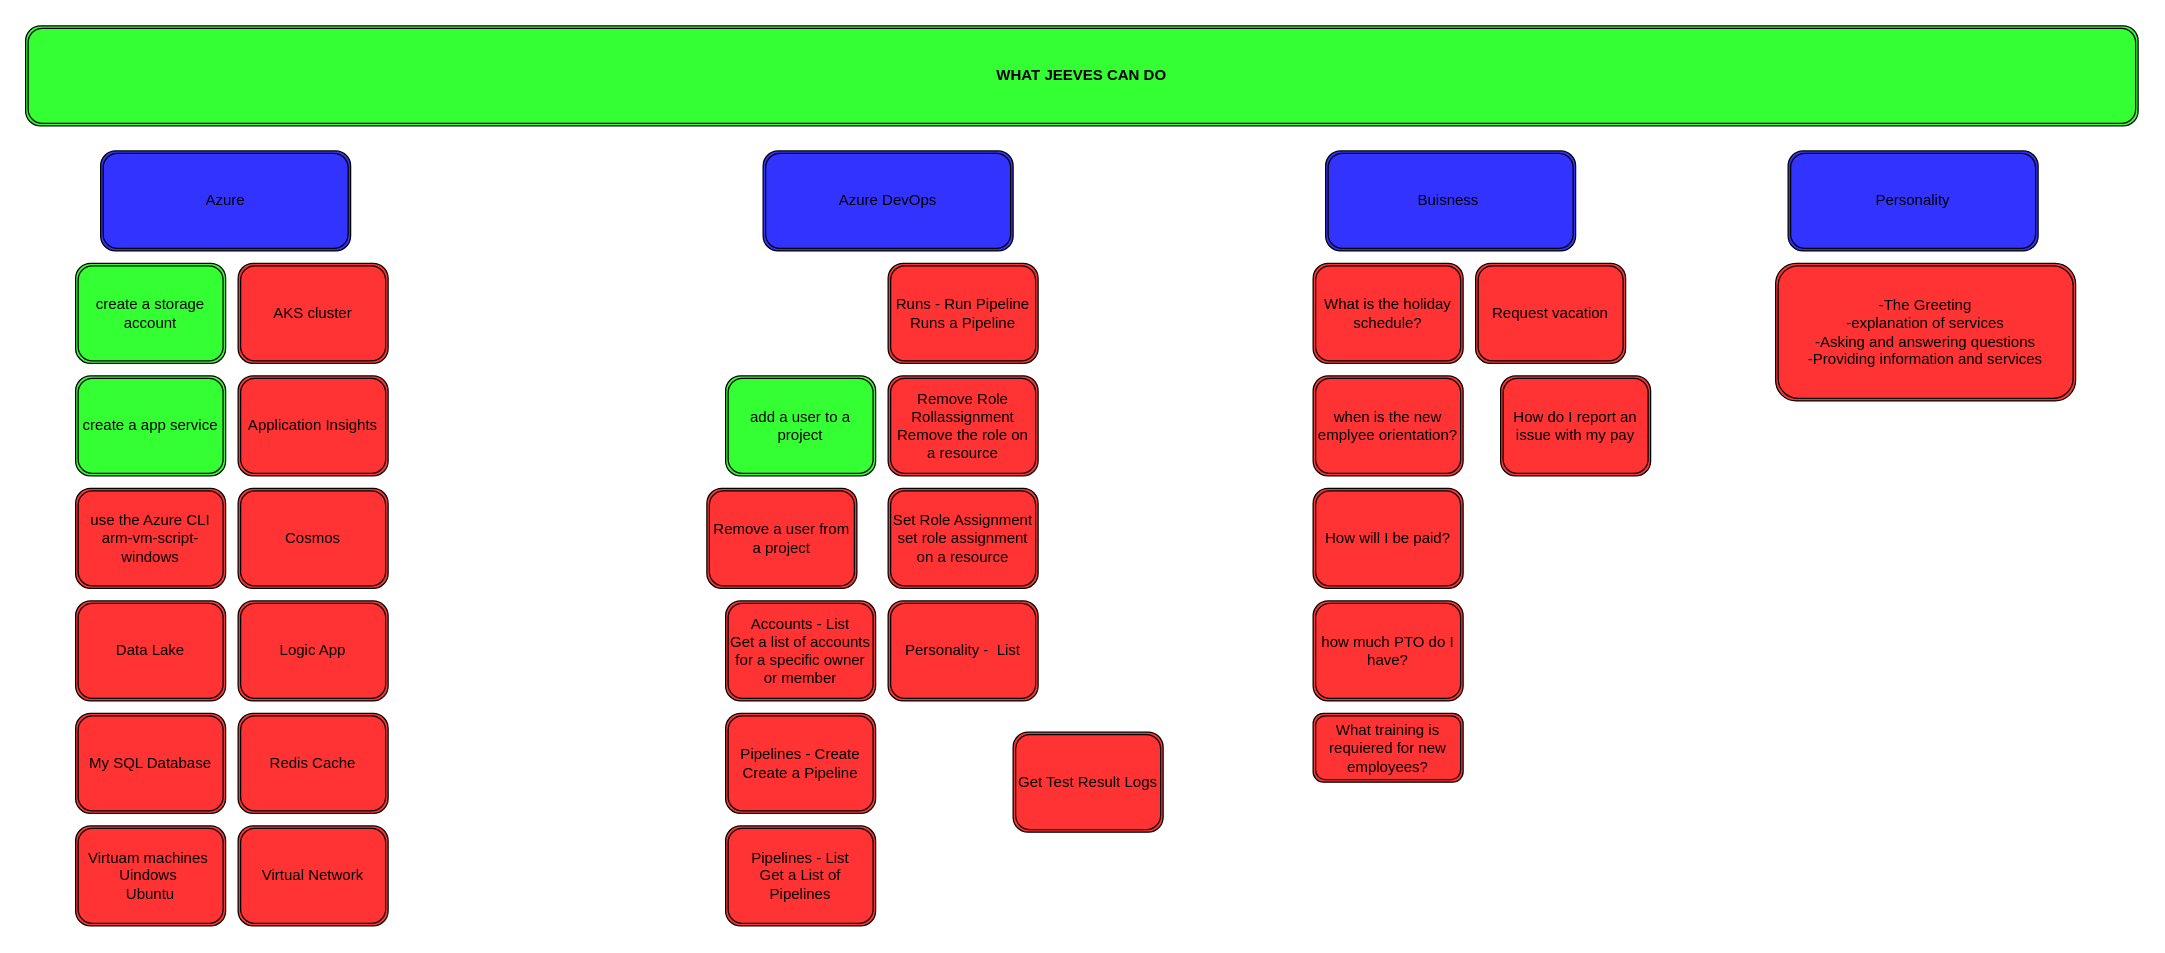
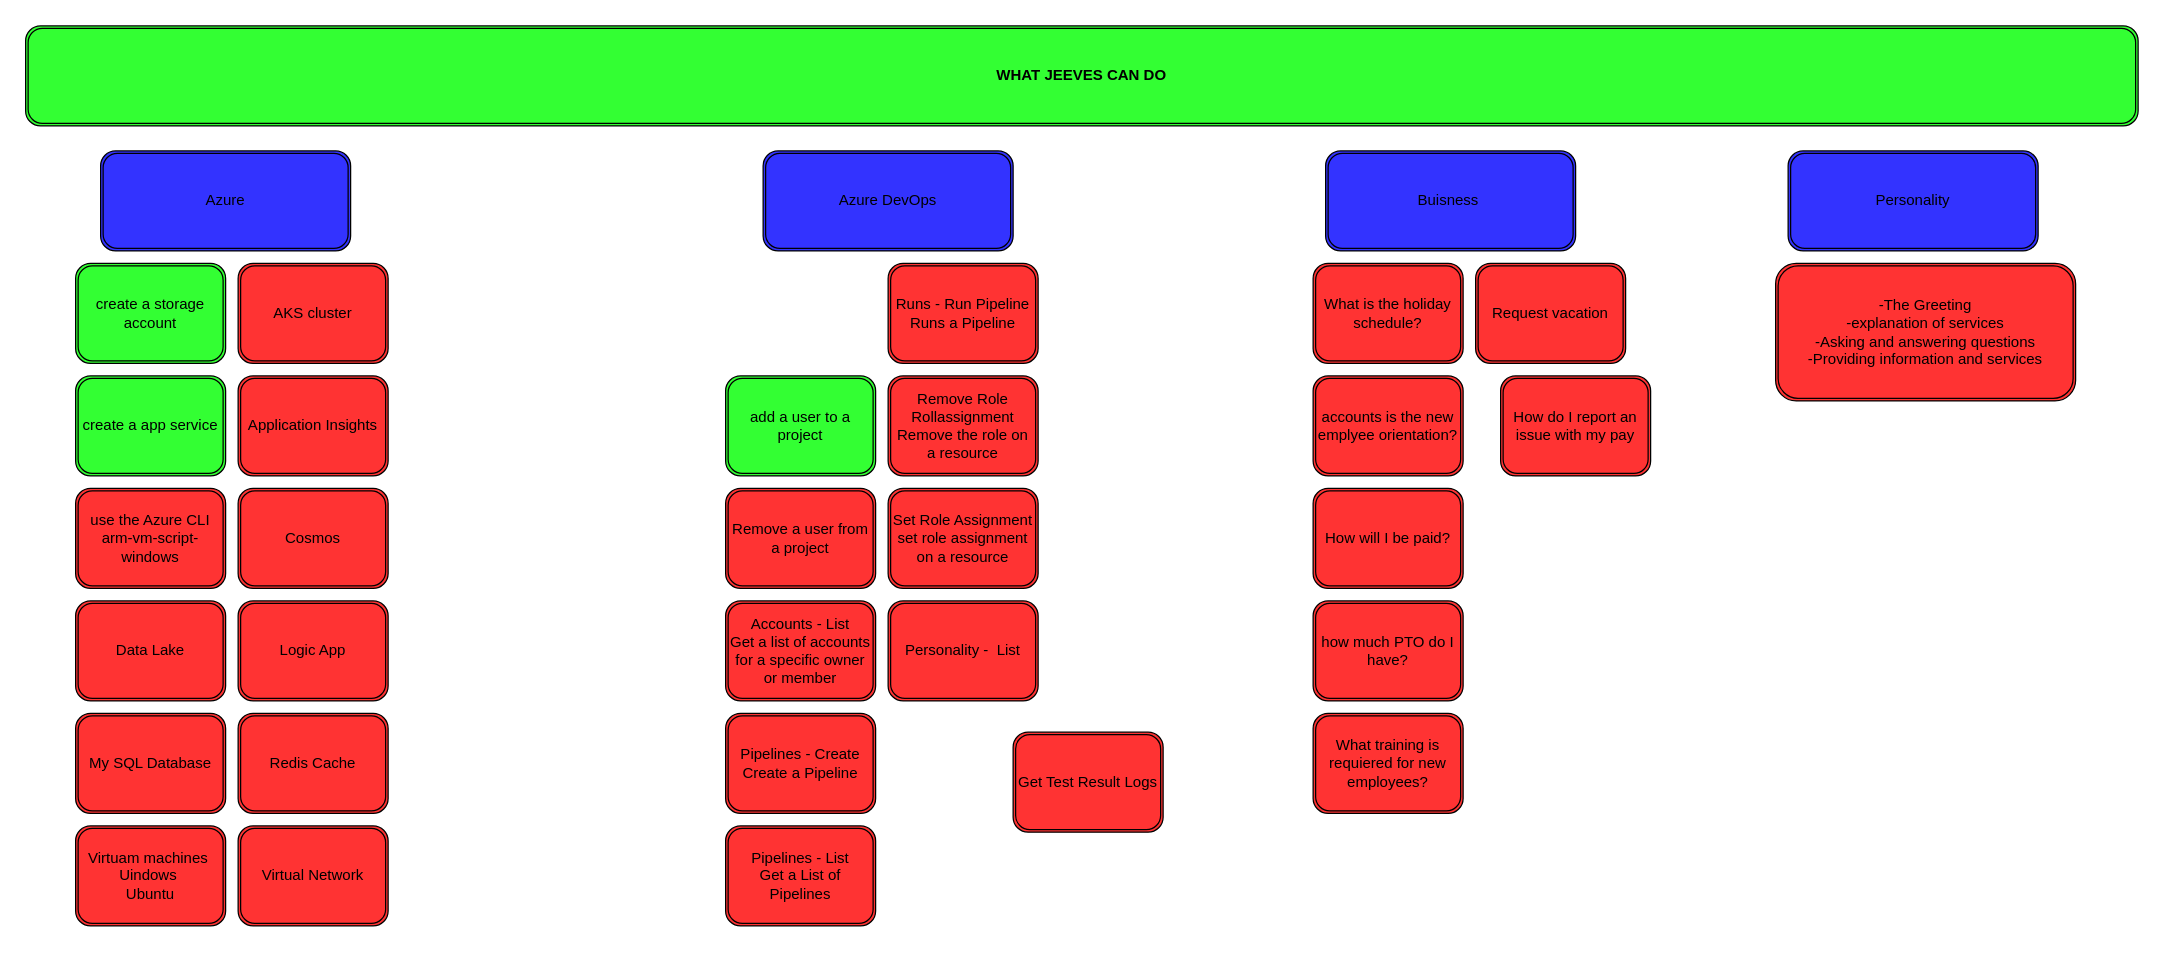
node "when is the new emplyee orientation?": label "when is the new emplyee orientation?" -> "accounts is the new emplyee orientation?"
node "Remove a user from a project": moved (782, 538) -> (801, 538)
node "What training is requiered for new employees?": size 150x69 -> 150x100
